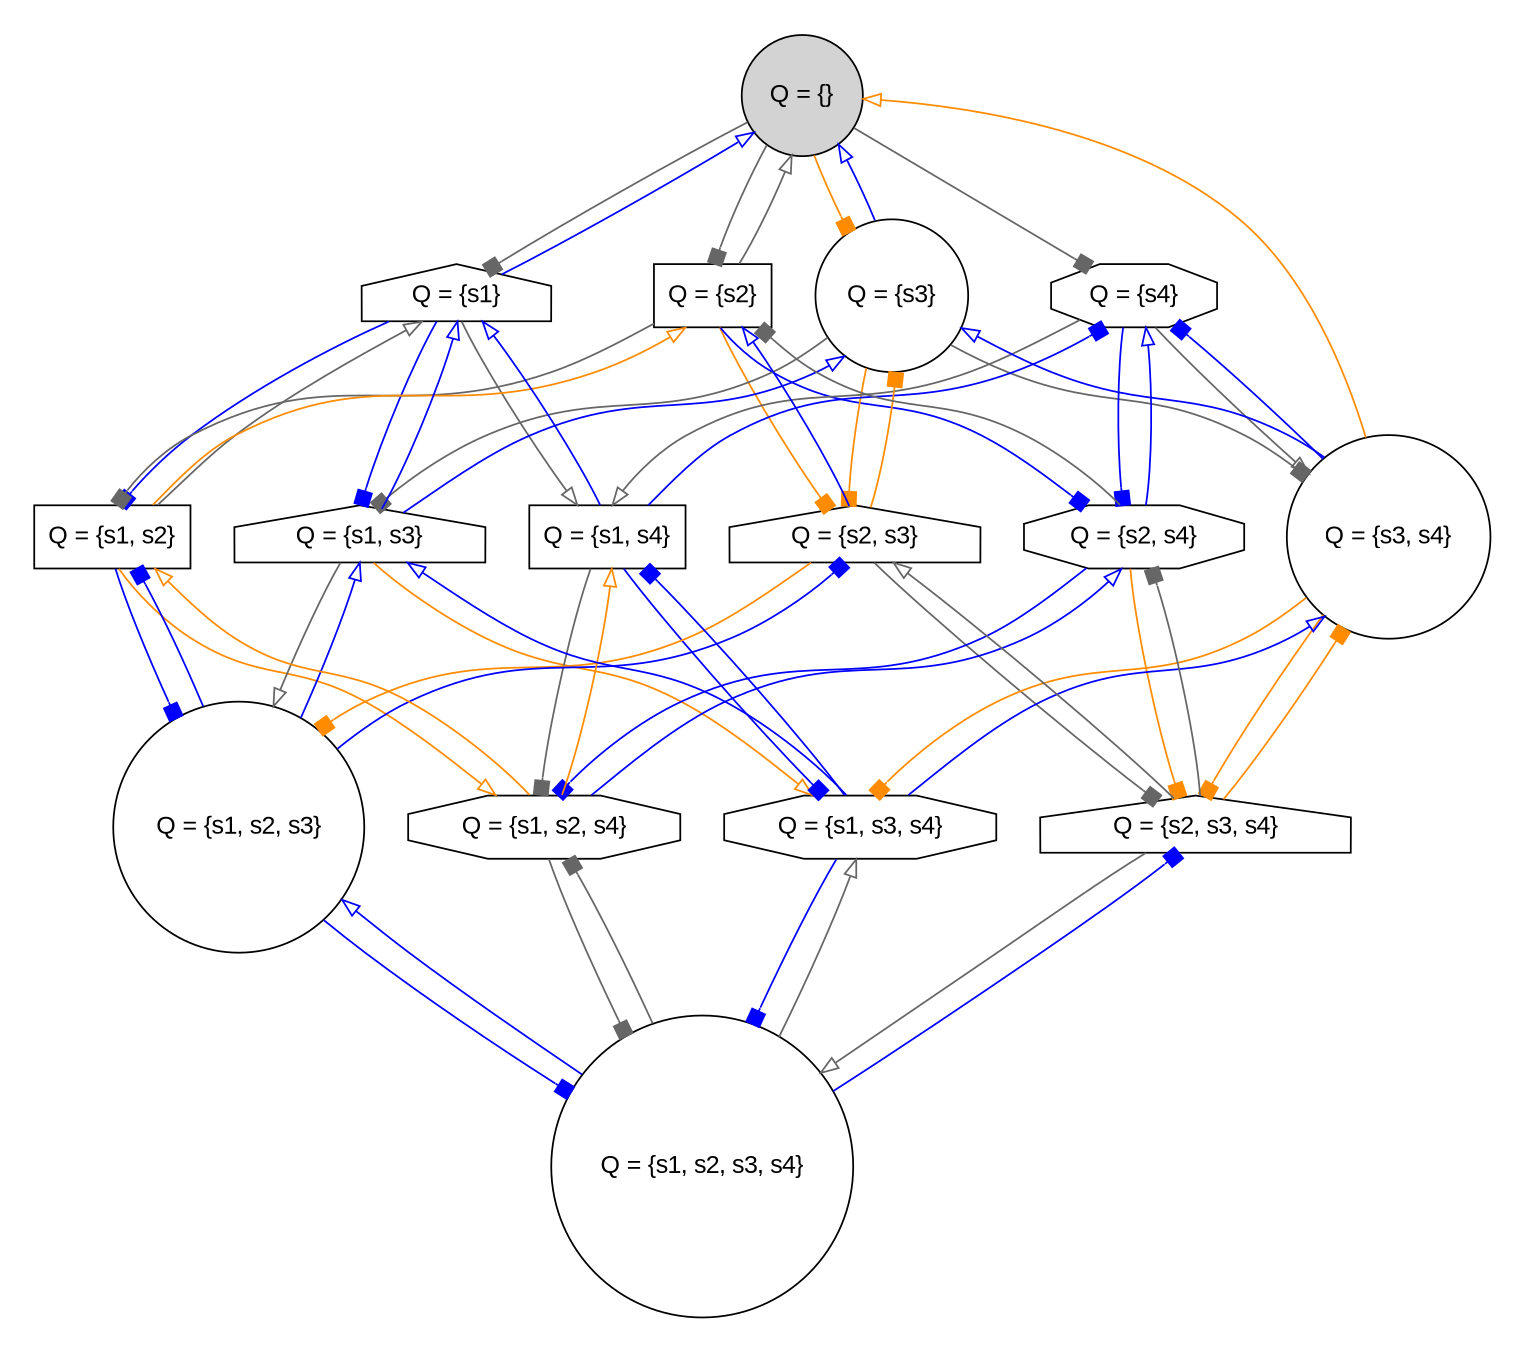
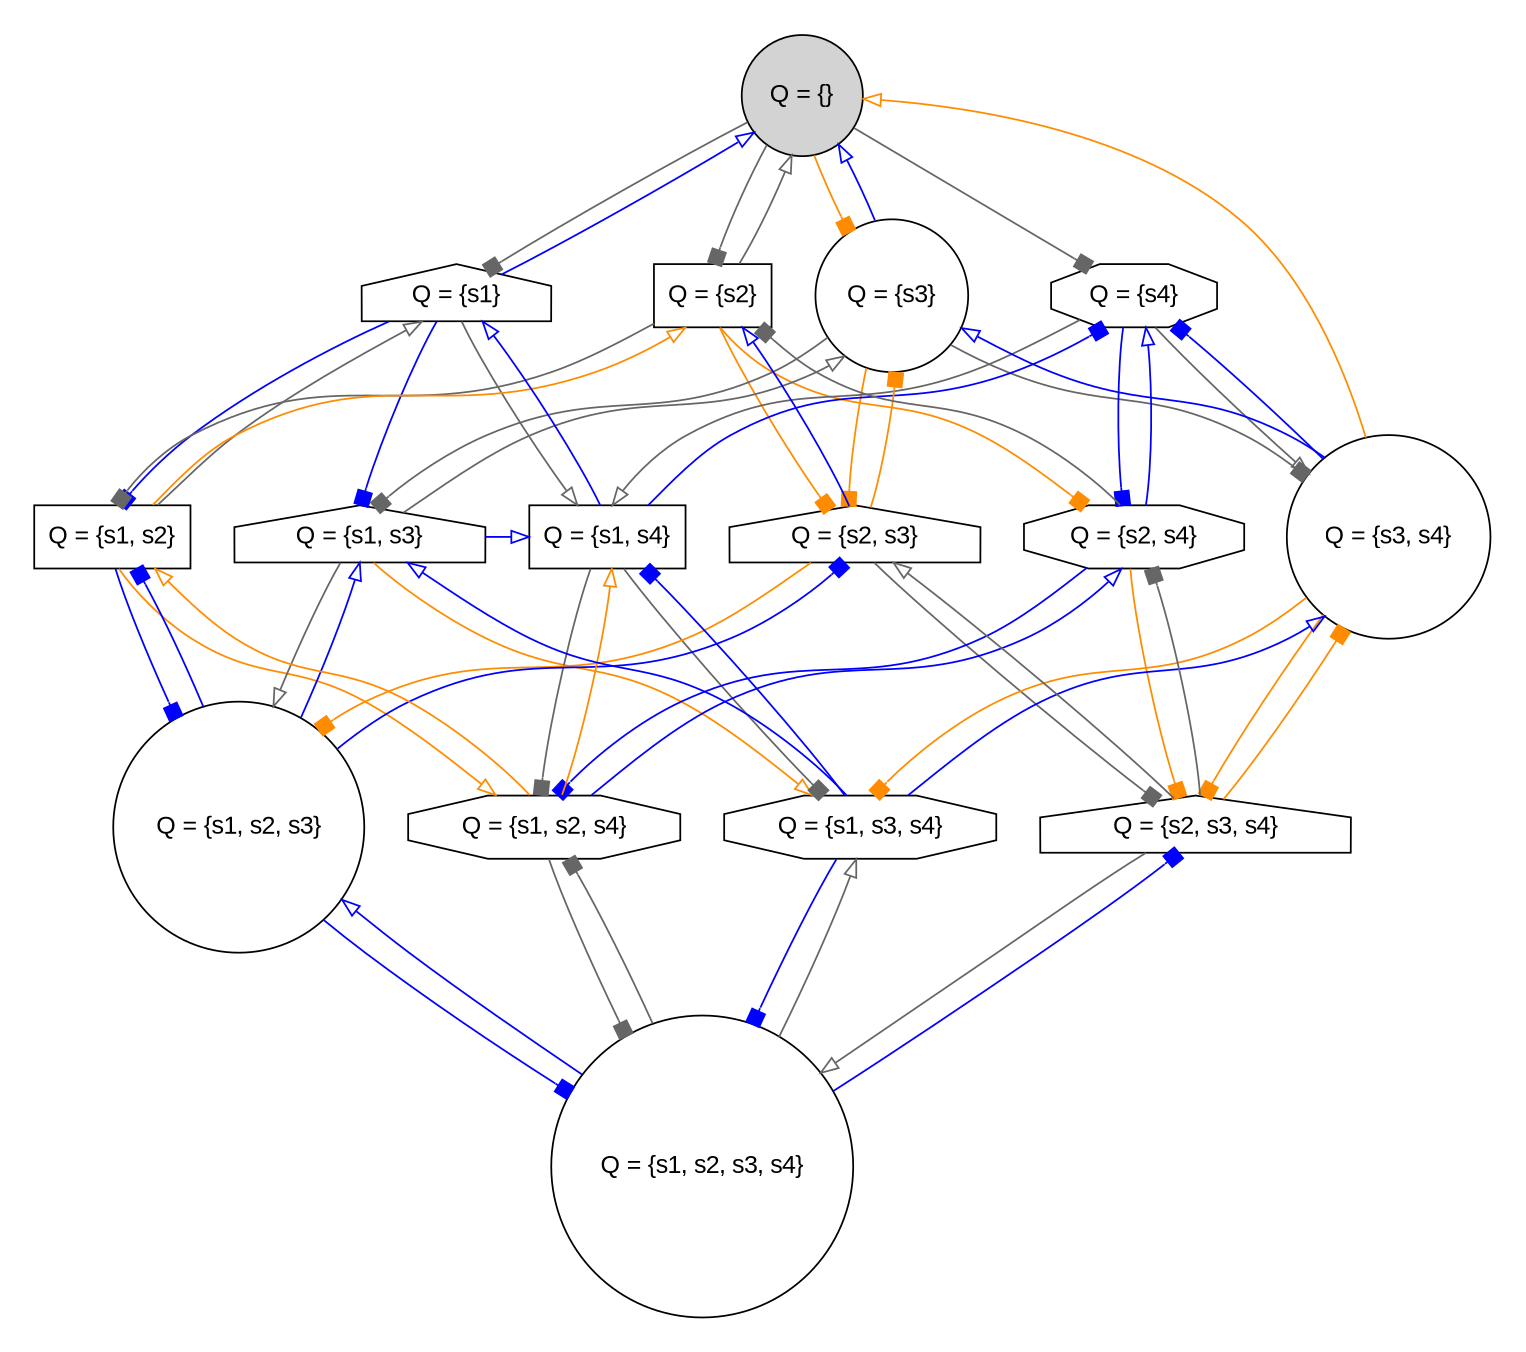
edge "Q = {s2}" -> "Q = {s2, s4}": color blue -> darkorange
edge "Q = {s1, s3}" -> "Q = {s1}": now "Q = {s1, s3}" -> "Q = {s1, s4}"
edge "Q = {s1, s3}" -> "Q = {s3}": color blue -> gray40
edge "Q = {s1, s4}" -> "Q = {s1, s3, s4}": color blue -> gray40
